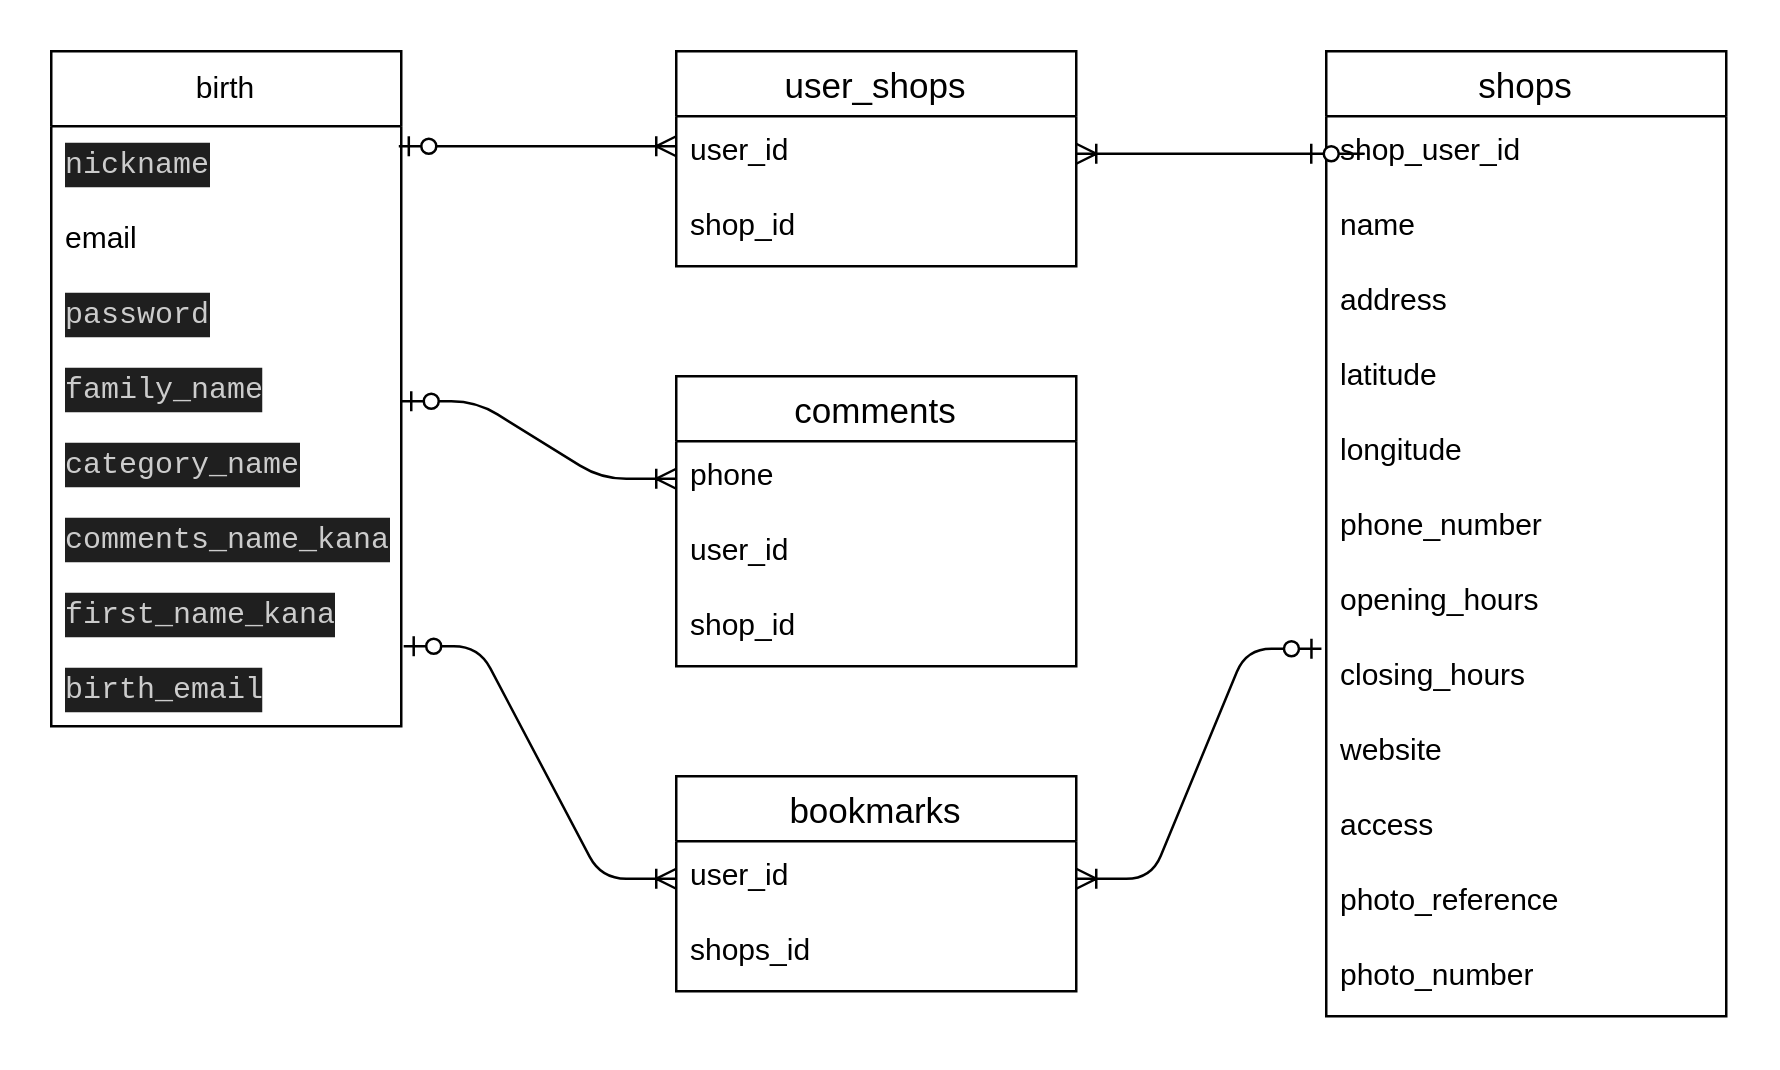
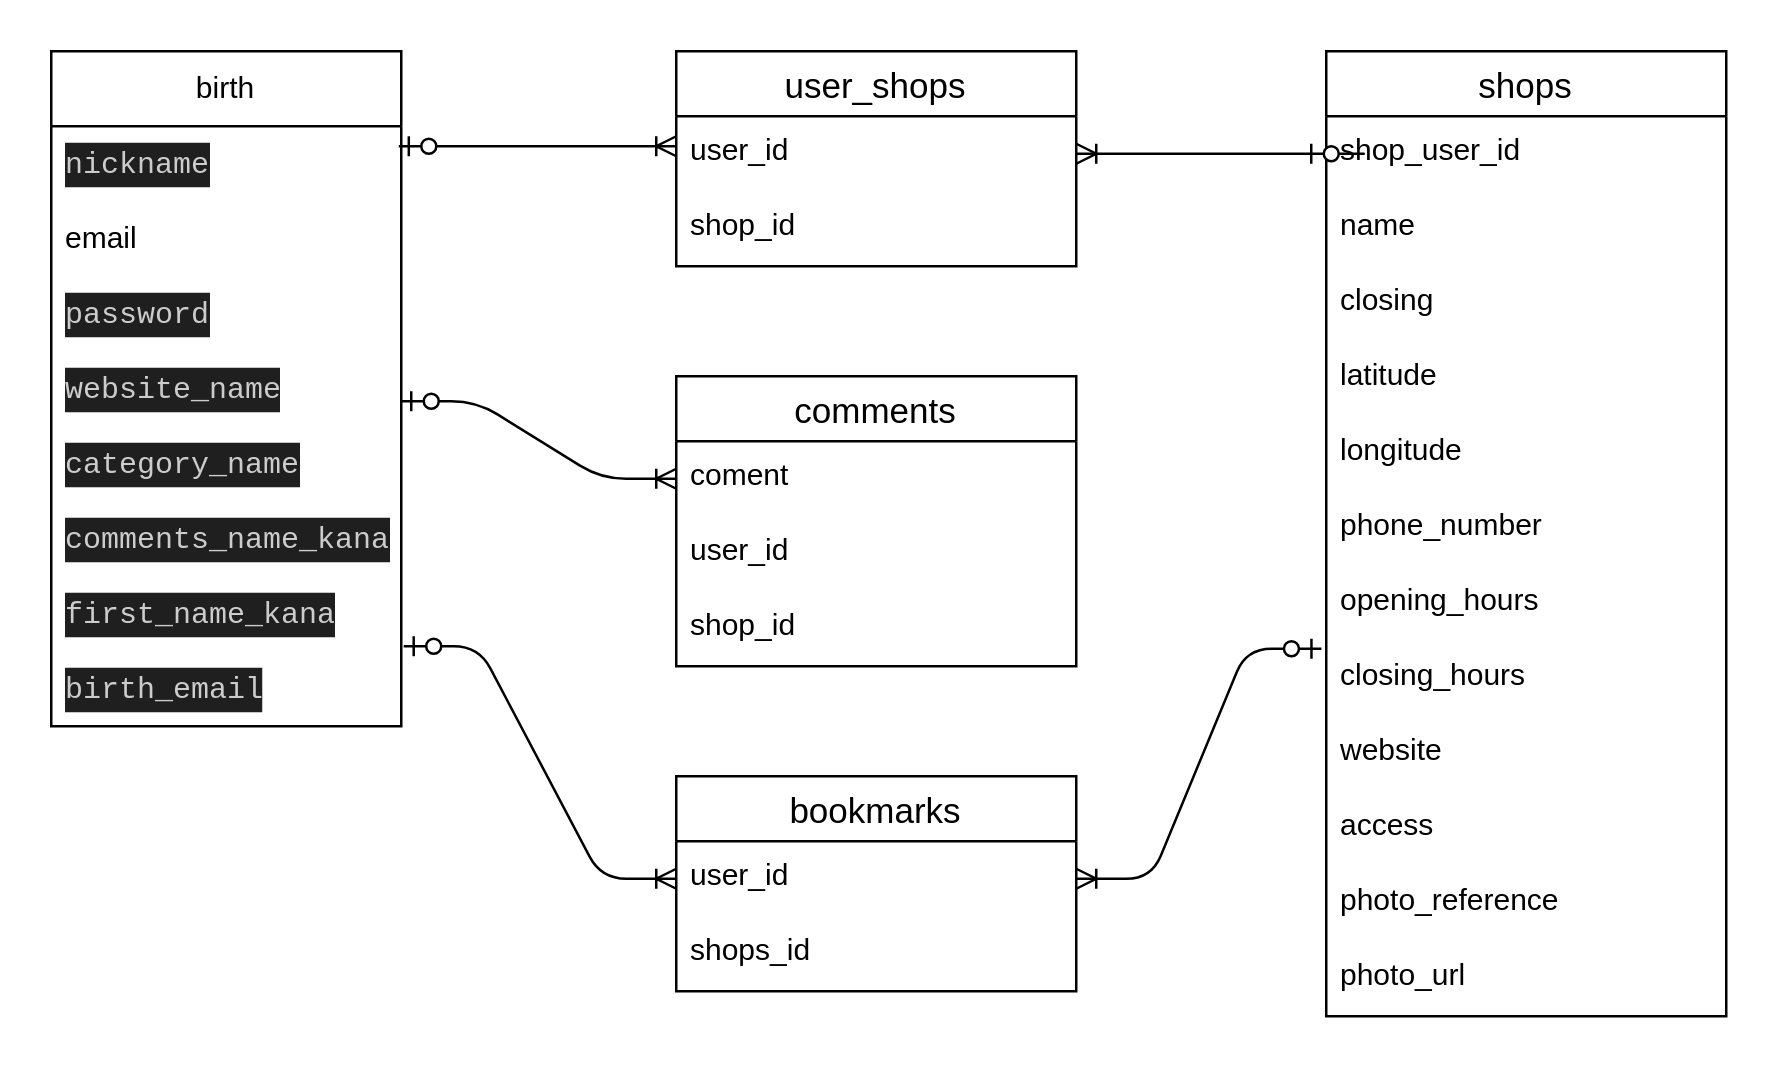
node "address": label "address" -> "closing"
node "family_name": label "family_name" -> "website_name"
node "phone": label "phone" -> "coment"
node "photo_number": label "photo_number" -> "photo_url"
